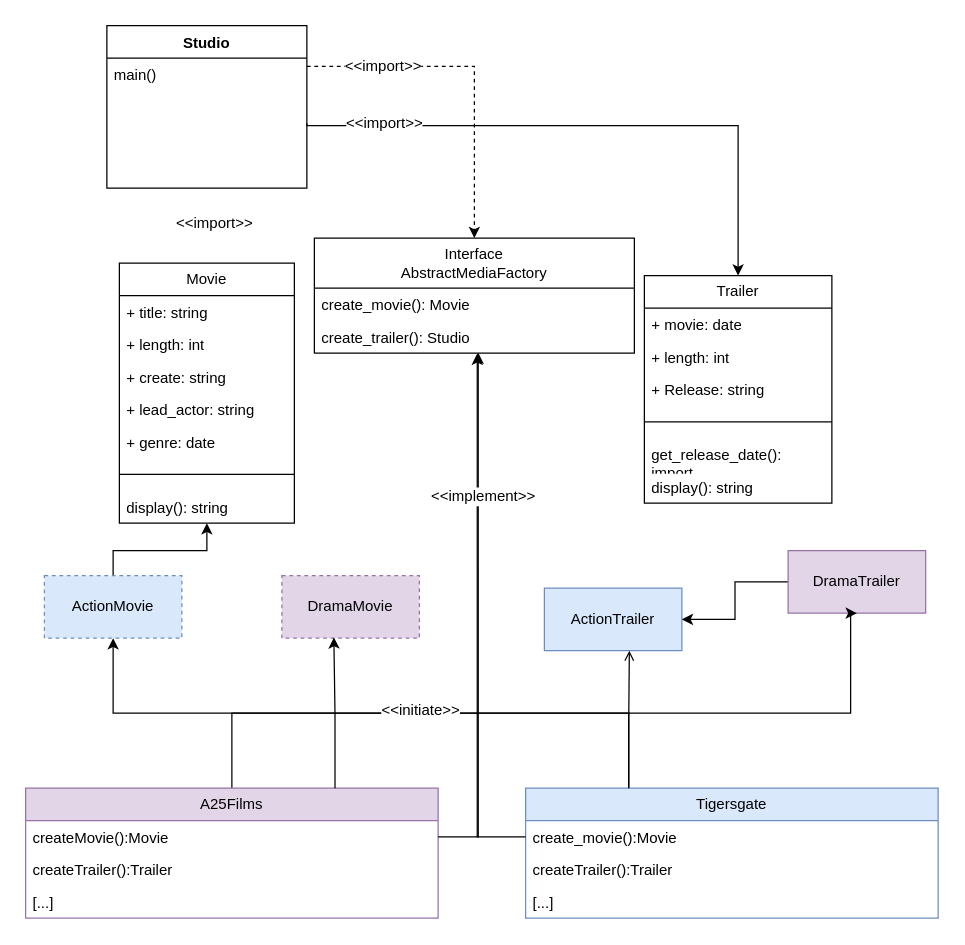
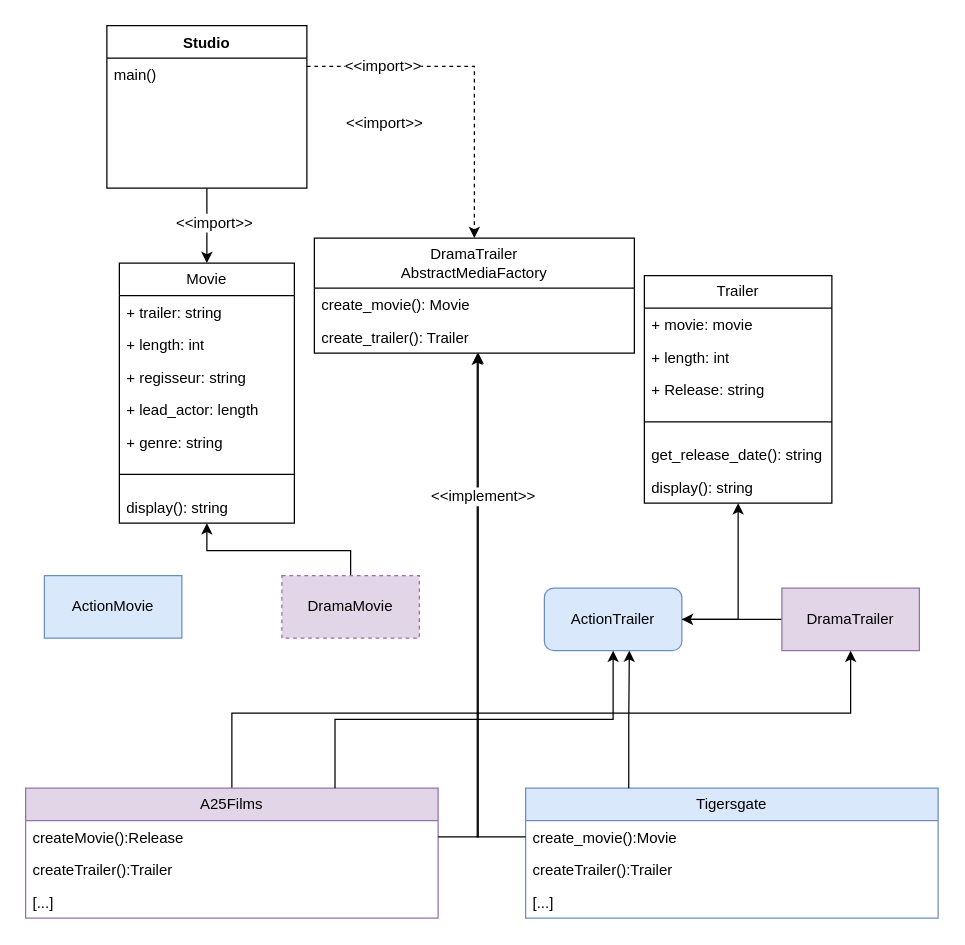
edge "main()" -> "Trailer": removed
edge "Studio" -> "Movie": added
node "Interface AbstractMediaFactory": label "Interface AbstractMediaFactory" -> "DramaTrailer AbstractMediaFactory"
node "+ title: string": label "+ title: string" -> "+ trailer: string"
node "+ movie: date": label "+ movie: date" -> "+ movie: movie"
node "create_trailer(): Studio": label "create_trailer(): Studio" -> "create_trailer(): Trailer"
node "+ create: string": label "+ create: string" -> "+ regisseur: string"
node "+ lead_actor: string": label "+ lead_actor: string" -> "+ lead_actor: length"
node "+ genre: date": label "+ genre: date" -> "+ genre: string"
node "get_release_date(): import": label "get_release_date(): import" -> "get_release_date(): string"
edge "ActionMovie" -> "Movie": removed
edge "DramaMovie" -> "Movie": added
edge "ActionTrailer" -> "Trailer": added
node "DramaTrailer": moved (857, 582) -> (851, 619)
node "ActionMovie": style dashed -> solid
node "ActionTrailer": shape rectangle -> rounded rectangle
edge "Tigersgate" -> "ActionTrailer": arrowhead open -> classic
edge "A25Films" -> "DramaMovie": now "A25Films" -> "ActionTrailer"
edge "Tigersgate" -> "ActionMovie": removed, label "<<initiate>>"
node "createMovie():Movie": label "createMovie():Movie" -> "createMovie():Release"
